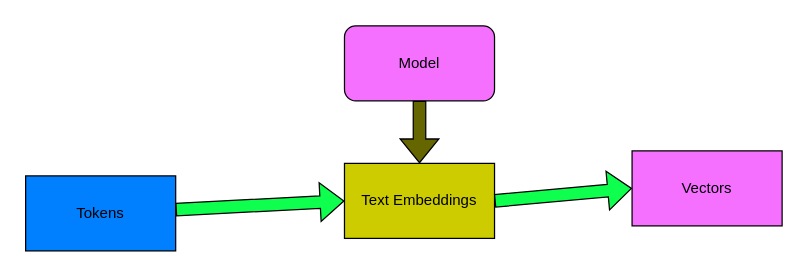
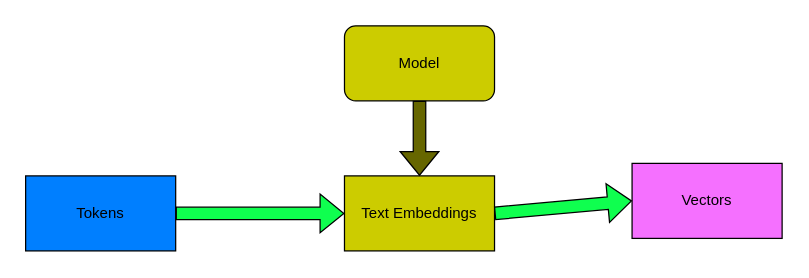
node "Model": fillcolor #f570ff -> #cccc00
node "Vectors": moved (707, 188) -> (707, 201)
node "Text Embeddings": moved (419, 201) -> (419, 213)
